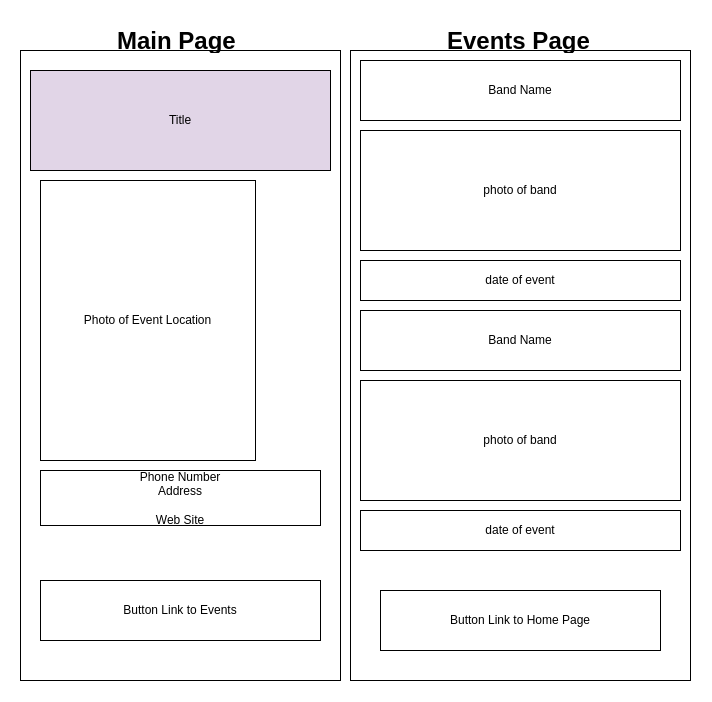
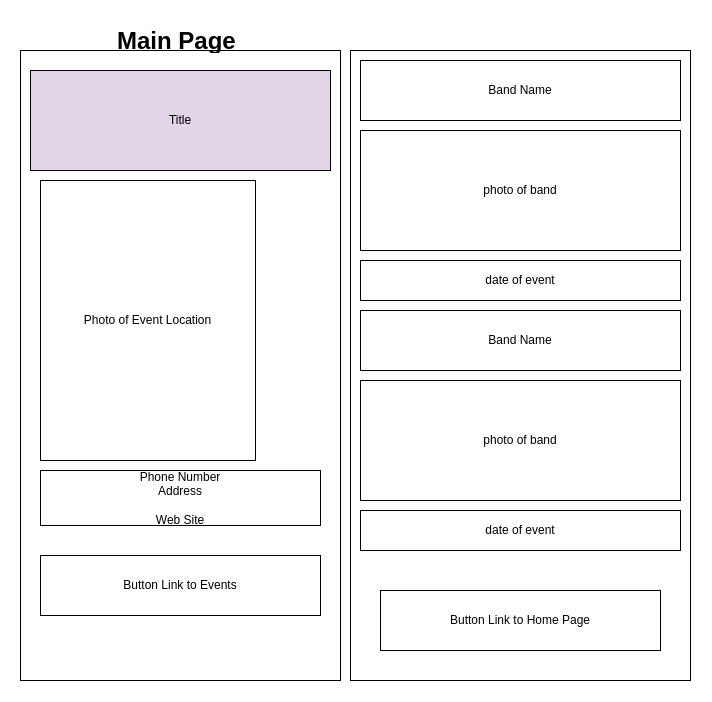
node "Events Page": removed
node "Button Link to Events": moved (181, 611) -> (181, 586)
